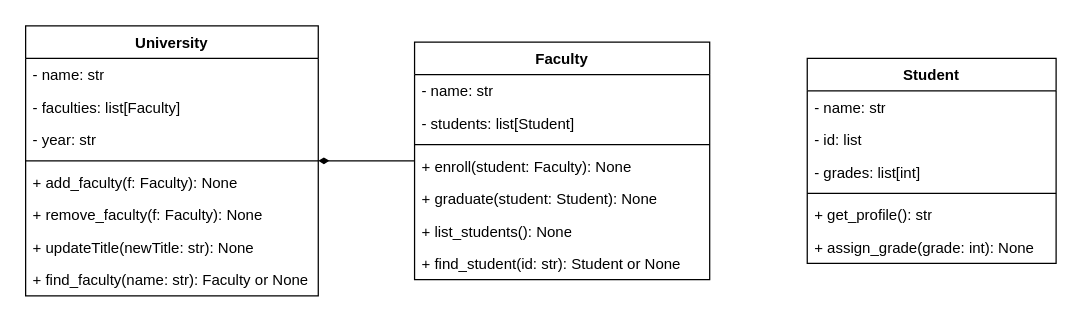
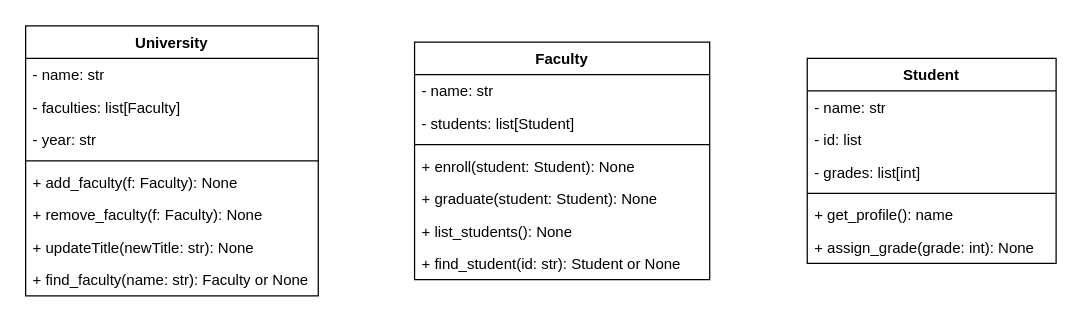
edge "Faculty" -> "University": removed
node "+ enroll(student: Faculty): None": label "+ enroll(student: Faculty): None" -> "+ enroll(student: Student): None"
node "+ get_profile(): str": label "+ get_profile(): str" -> "+ get_profile(): name"
